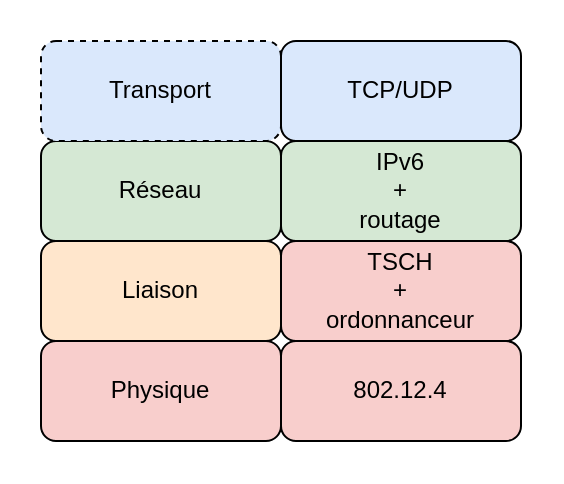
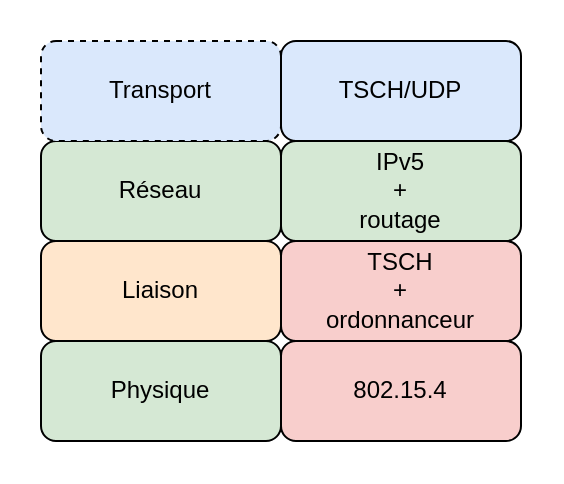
node "TCP/UDP": label "TCP/UDP" -> "TSCH/UDP"
node "IPv6 + routage": label "IPv6 + routage" -> "IPv5 + routage"
node "Physique": fillcolor #f8cecc -> #d5e8d4
node "802.12.4": label "802.12.4" -> "802.15.4"
